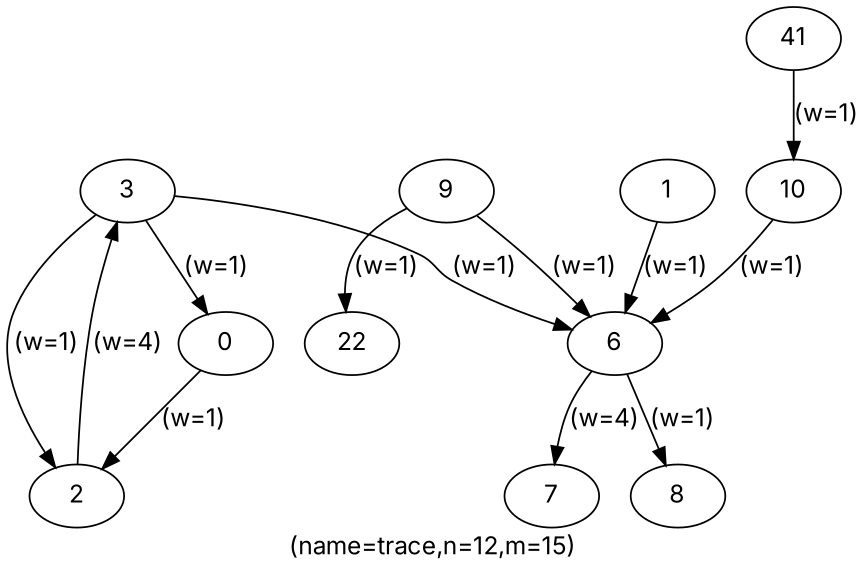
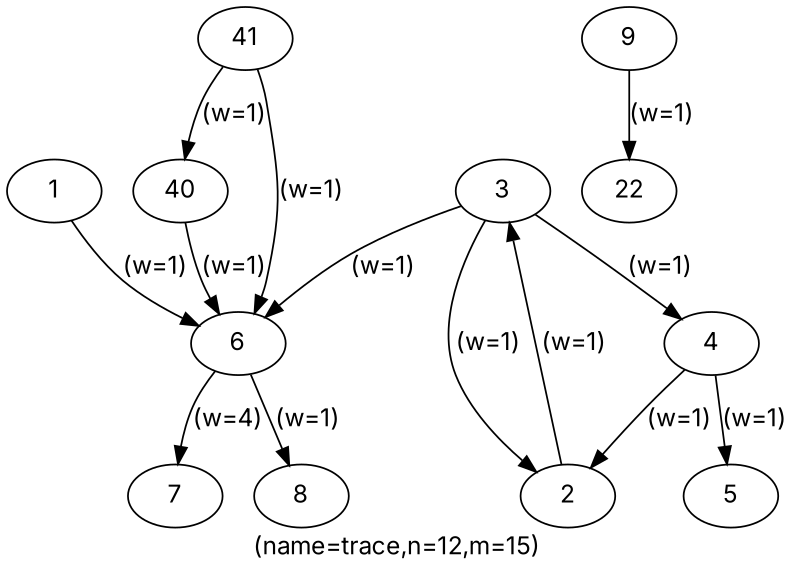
node "10": label "10" -> "40"
edge "9" -> "6": now "41" -> "6"
edge "2" -> "3": label "(w=4)" -> "(w=1)"
node "0": label "0" -> "4"
node "5": added
